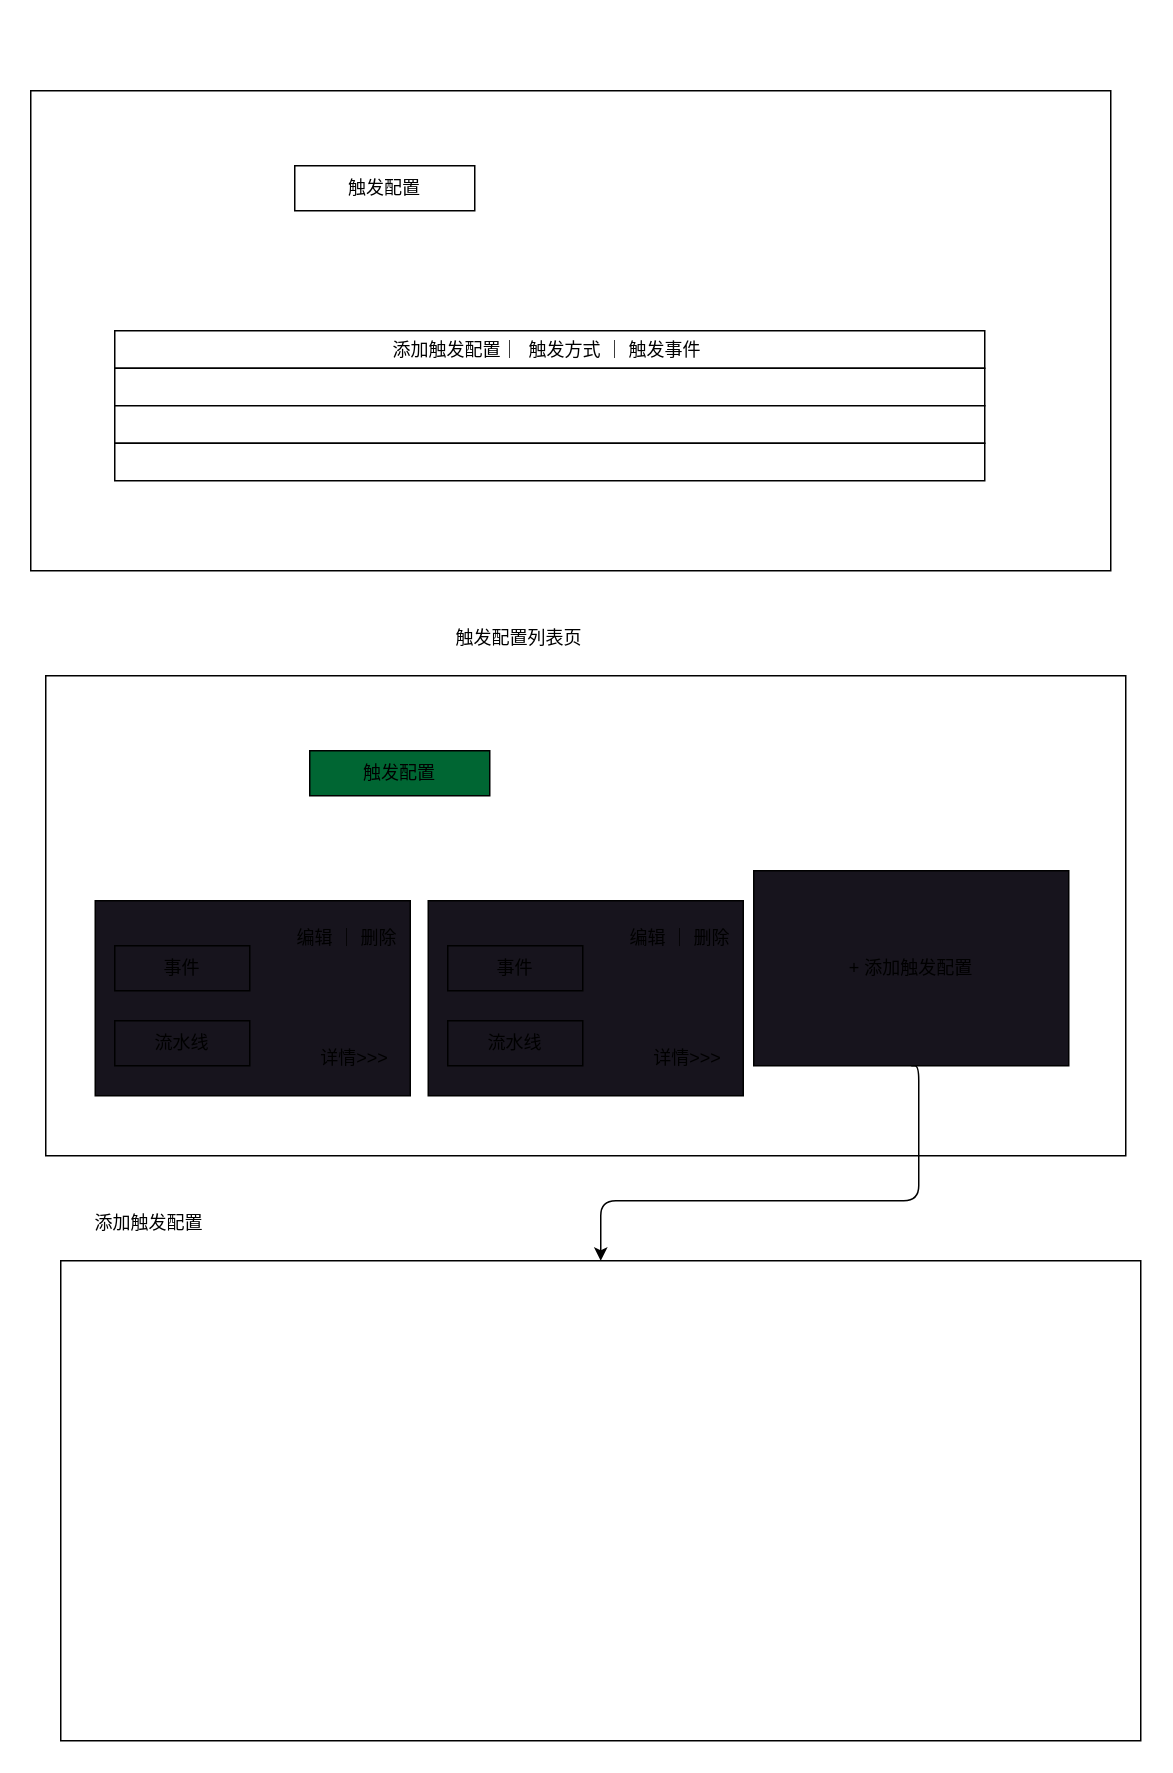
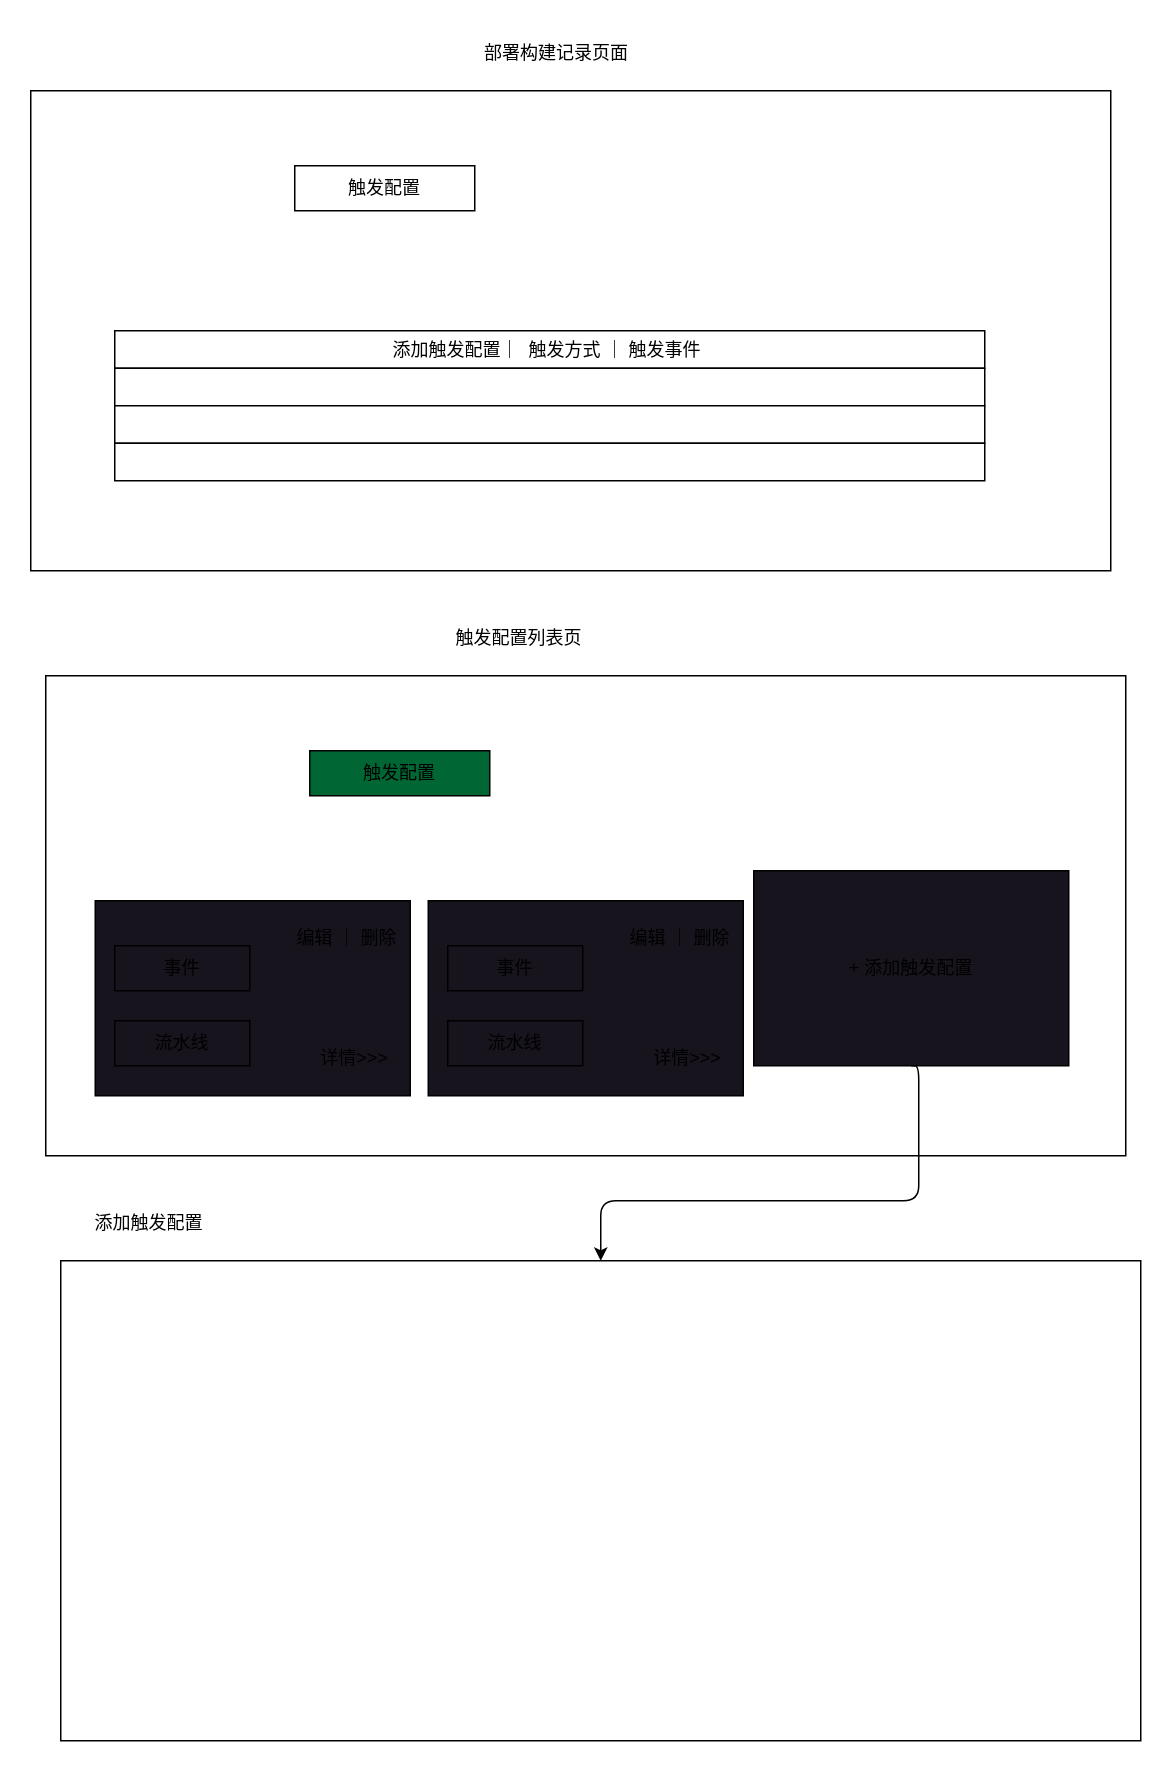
node "部署构建记录页面": added
